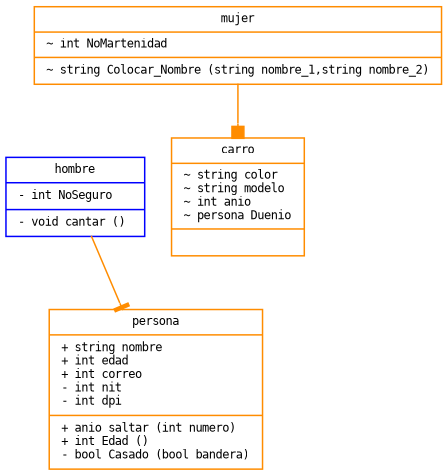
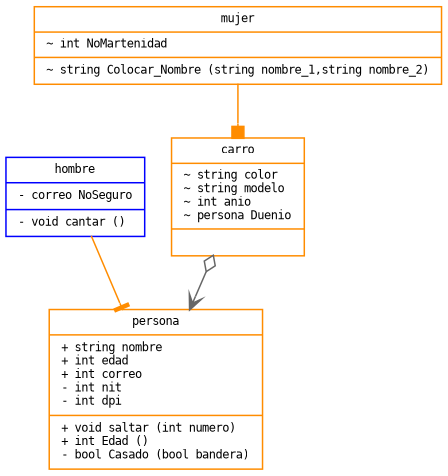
node "hombre": text "- int NoSeguro" -> "- correo NoSeguro"
edge "carro" -- "persona": added
node "persona": text "+ anio saltar (int numero)" -> "+ void saltar (int numero)"
